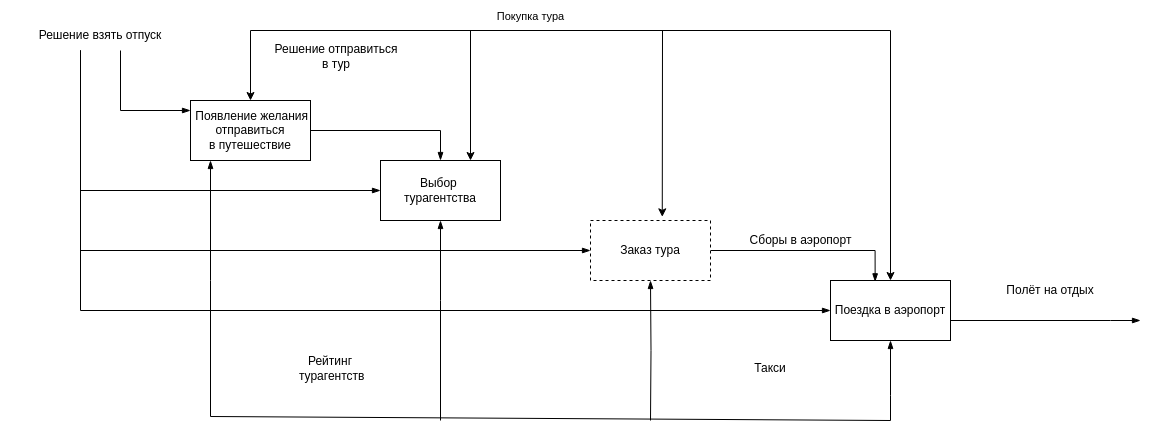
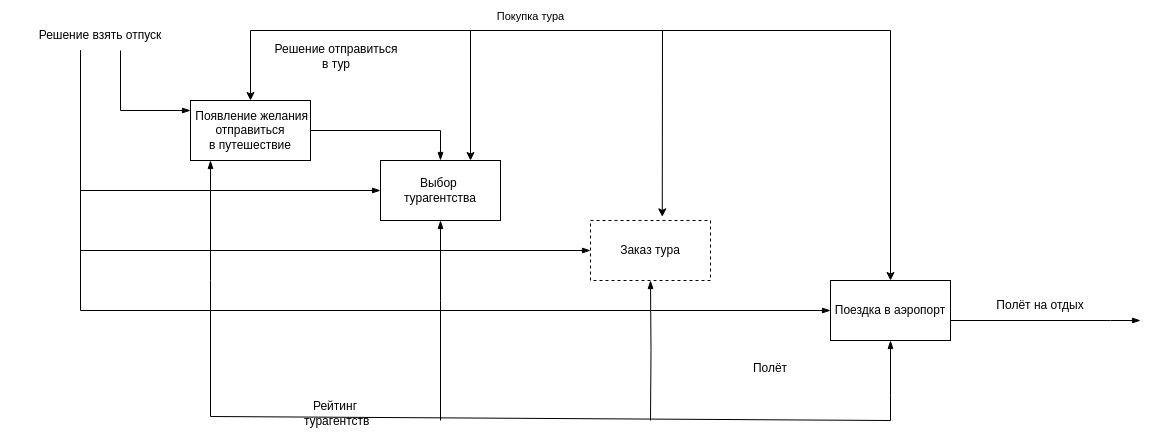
edge "Заказ тура" -> "Поездка в аэропорт": removed, label "Сборы в аэропорт"
node "Полёт на отдых": moved (1051, 291) -> (1041, 306)
node "Рейтинг турагентств": moved (331, 368) -> (336, 413)
node "Такси": label "Такси" -> "Полёт"
